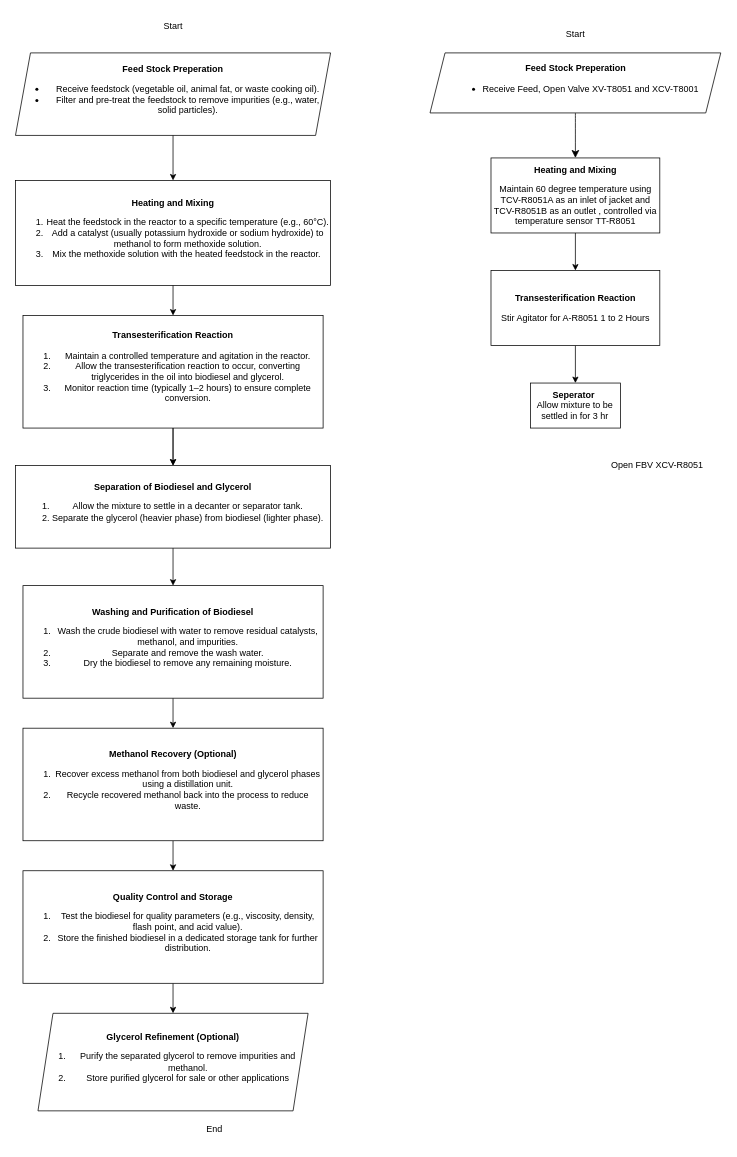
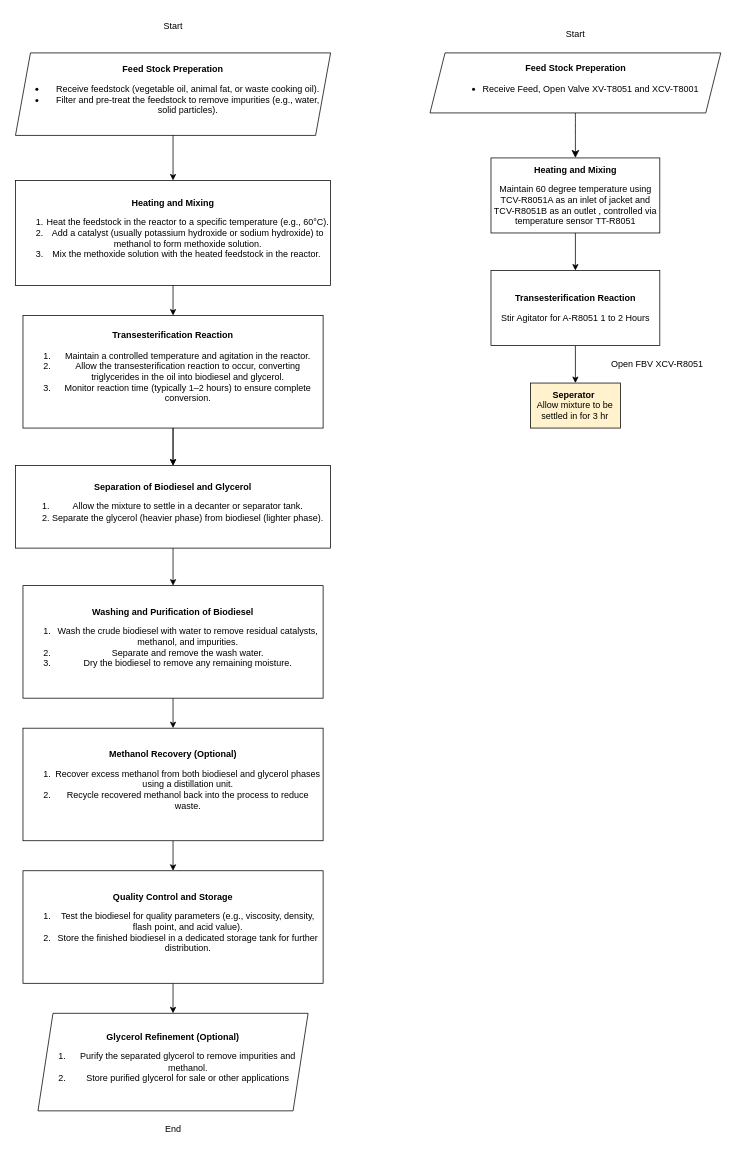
node "Seperator Allow mixture to be settled in for 3 hr": fillcolor #ffffff -> #fff2cc
node "Open FBV XCV-R8051": moved (657, 465) -> (657, 364)
node "End": moved (214, 1129) -> (173, 1129)
